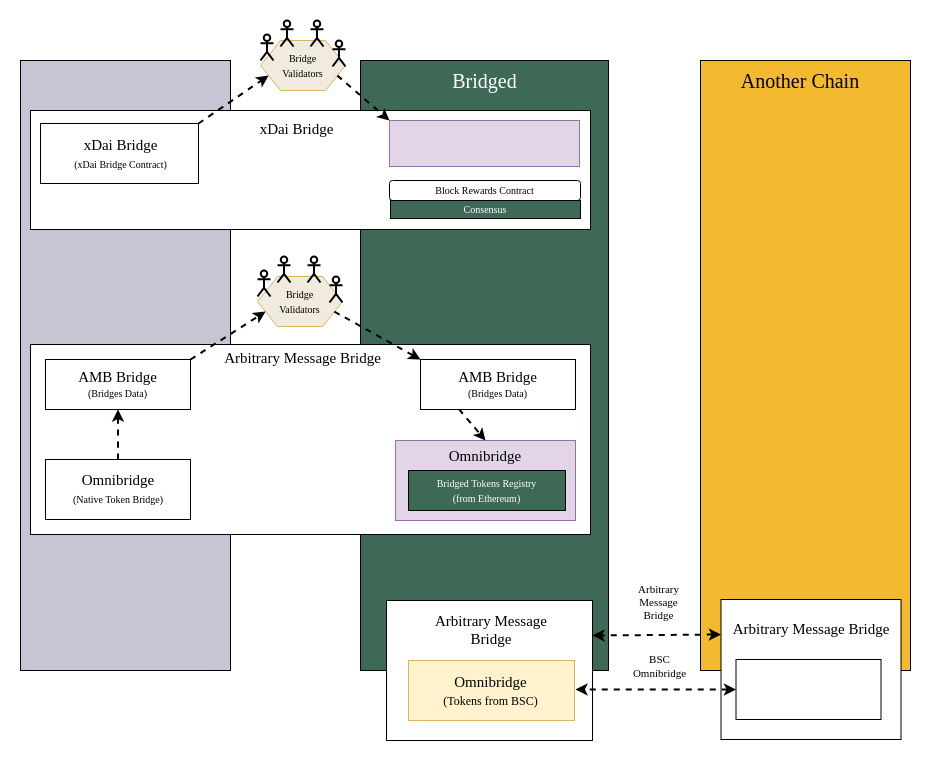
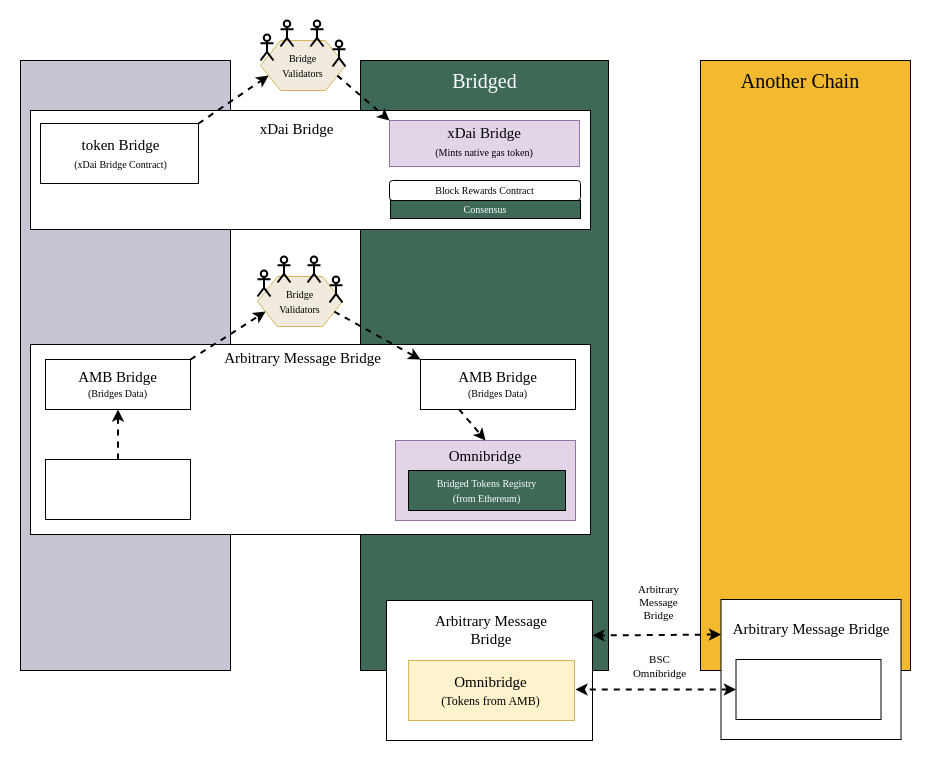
node "xDai Bridge (Mints native gas token)": added
node "xDai Bridge (xDai Bridge Contract)": label "xDai Bridge (xDai Bridge Contract)" -> "token Bridge (xDai Bridge Contract)"
node "Omnibridge (Native Token Bridge)": removed
node "Omnibridge (Tokens from BSC)": label "Omnibridge (Tokens from BSC)" -> "Omnibridge (Tokens from AMB)"
